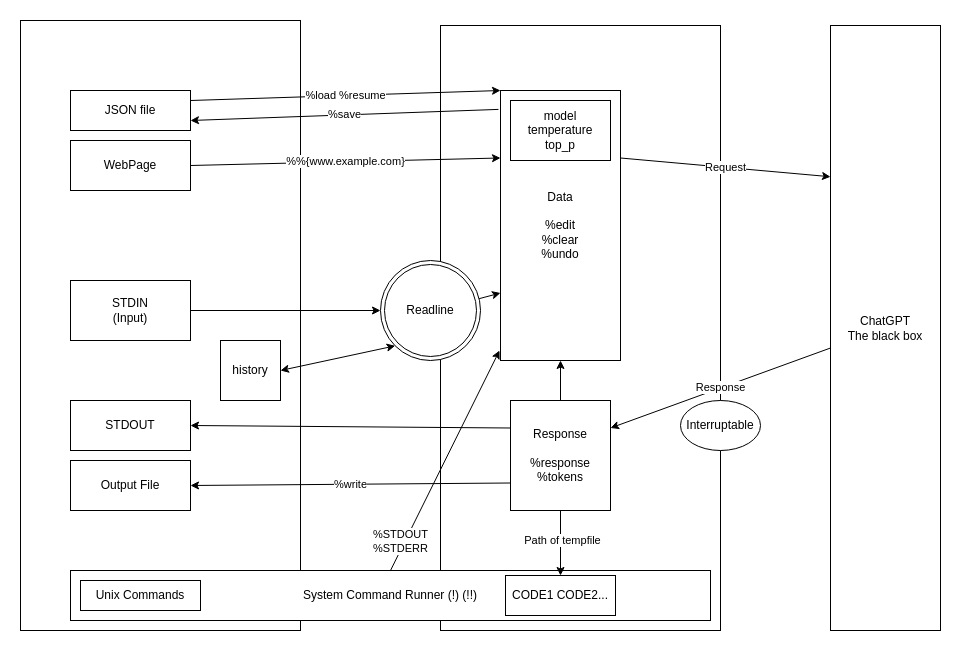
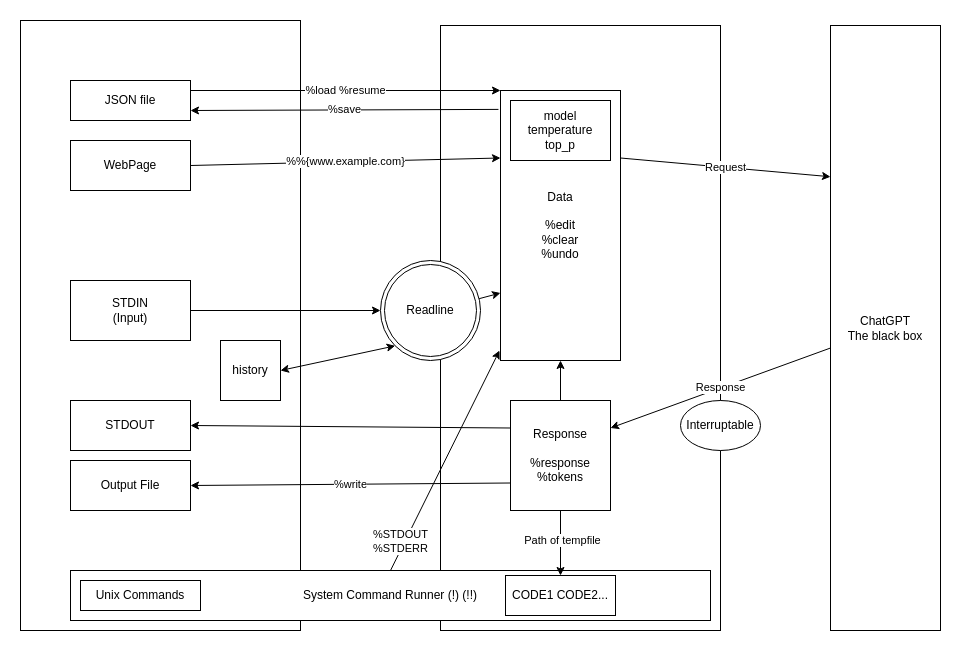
node "JSON file": moved (131, 111) -> (131, 101)
